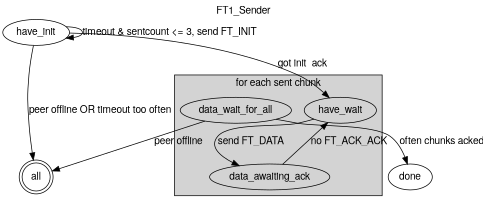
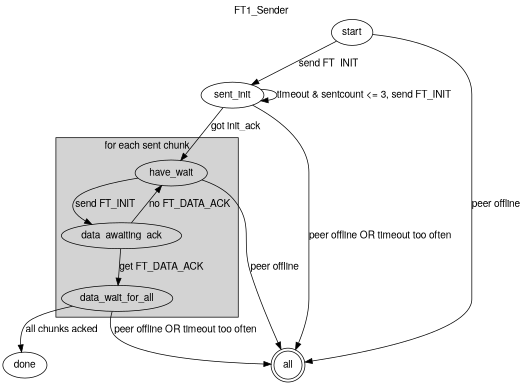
node "have_init": label "have_init" -> "sent_init"
node "start": added
edge "data_wait_for_all" -> "all": label "peer offline" -> "peer offline OR timeout too often"
edge "have_wait" -> "data_awaiting_ack": label "send FT_DATA" -> "send FT_INIT"
edge "data_awaiting_ack" -> "have_wait": label "no FT_ACK_ACK" -> "no FT_DATA_ACK"
edge "data_wait_for_all" -> "done": label "often chunks acked" -> "all chunks acked"
edge "have_wait" -> "all": added, label "peer offline"
edge "data_awaiting_ack" -> "data_wait_for_all": added, label "get FT_DATA_ACK"
